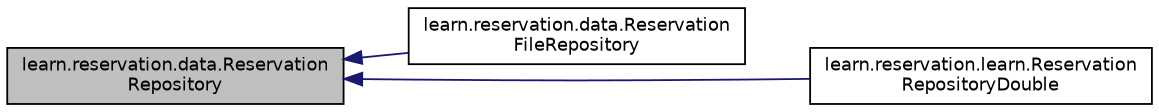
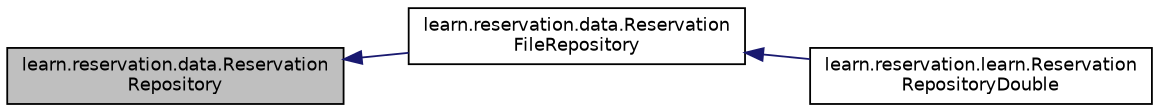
edge "learn.reservation.learn.Reservation RepositoryDouble" -> "learn.reservation.data.Reservation Repository": now "learn.reservation.learn.Reservation RepositoryDouble" -> "learn.reservation.data.Reservation FileRepository"
